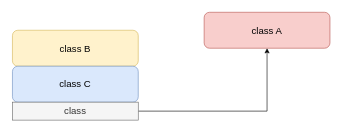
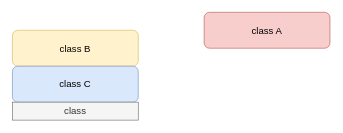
edge "class" -> "class A": removed
